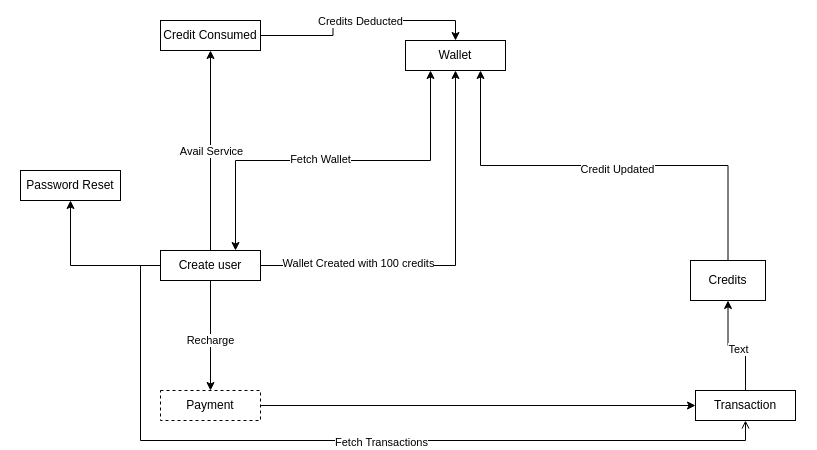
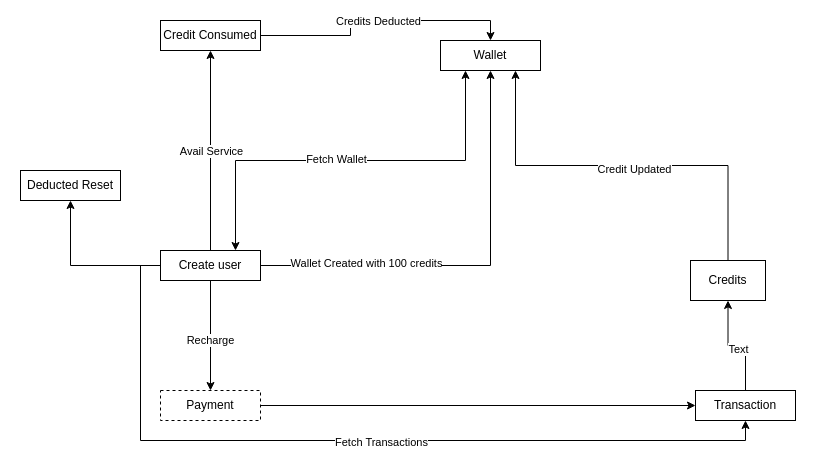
node "Wallet": moved (456, 56) -> (491, 56)
node "Password Reset": label "Password Reset" -> "Deducted Reset"
edge "Create user" -> "Transaction": arrowhead open -> classic
